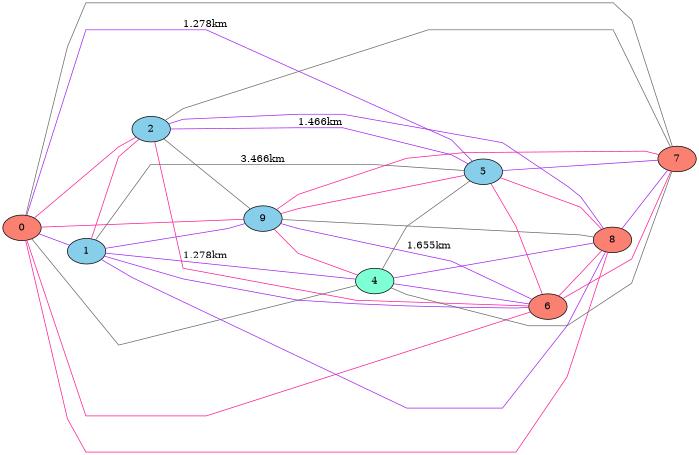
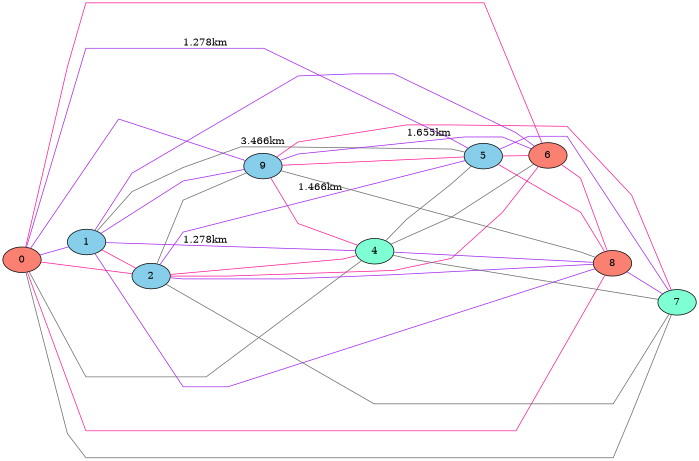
node "7": fillcolor salmon -> aquamarine
edge "9" -- "0": color deeppink -> purple
edge "7" -- "6": removed
edge "4" -- "2": added
edge "4" -- "6": color purple -> gray40
